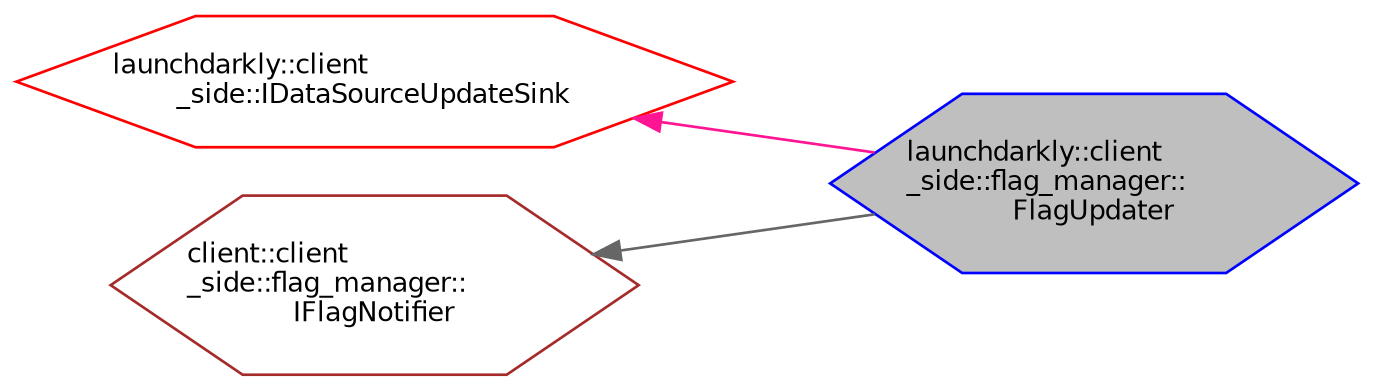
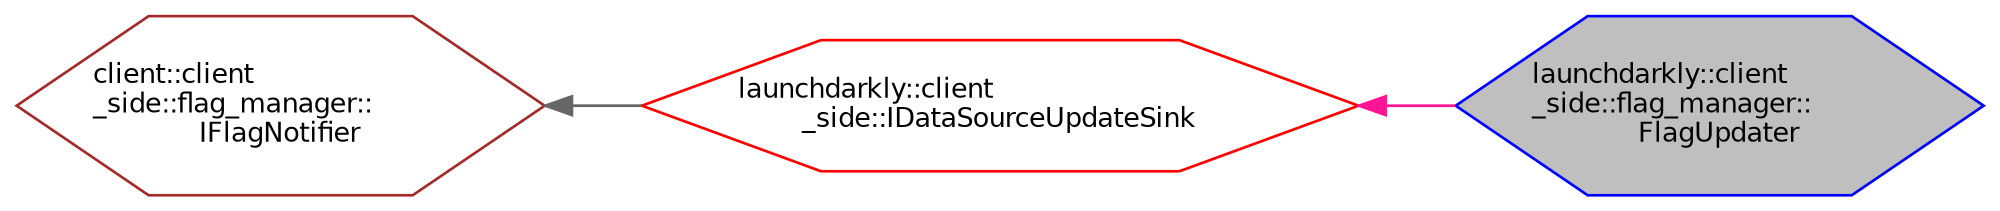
edge "launchdarkly::client _side::flag_manager:: FlagUpdater" -> "client::client _side::flag_manager:: IFlagNotifier": now "launchdarkly::client _side::IDataSourceUpdateSink" -> "client::client _side::flag_manager:: IFlagNotifier"
